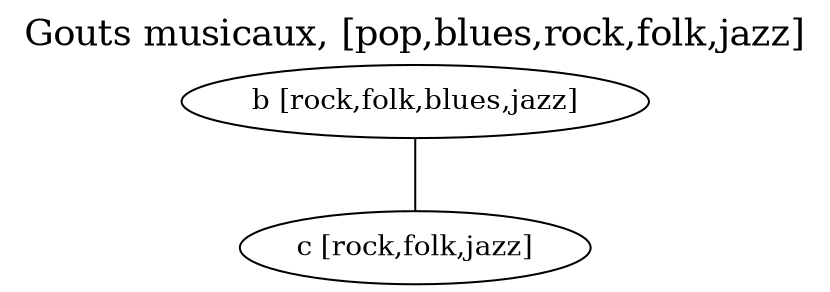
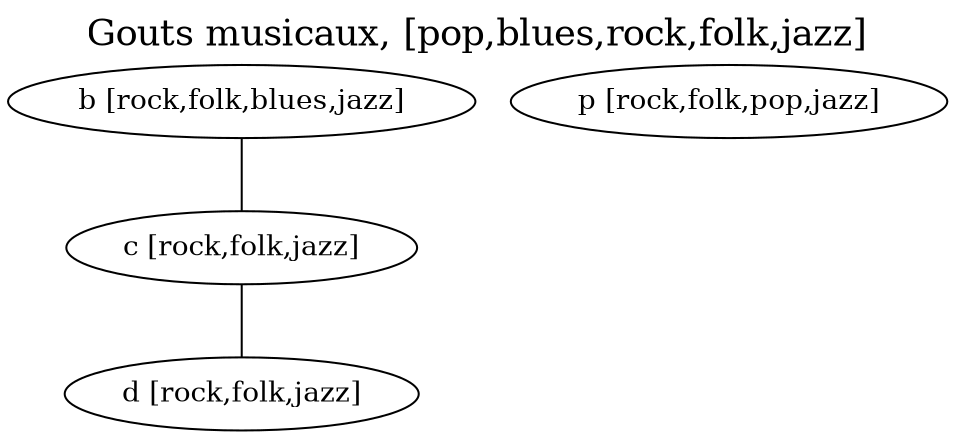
node "p [rock,folk,pop,jazz]": added
node "d [rock,folk,jazz]": added
